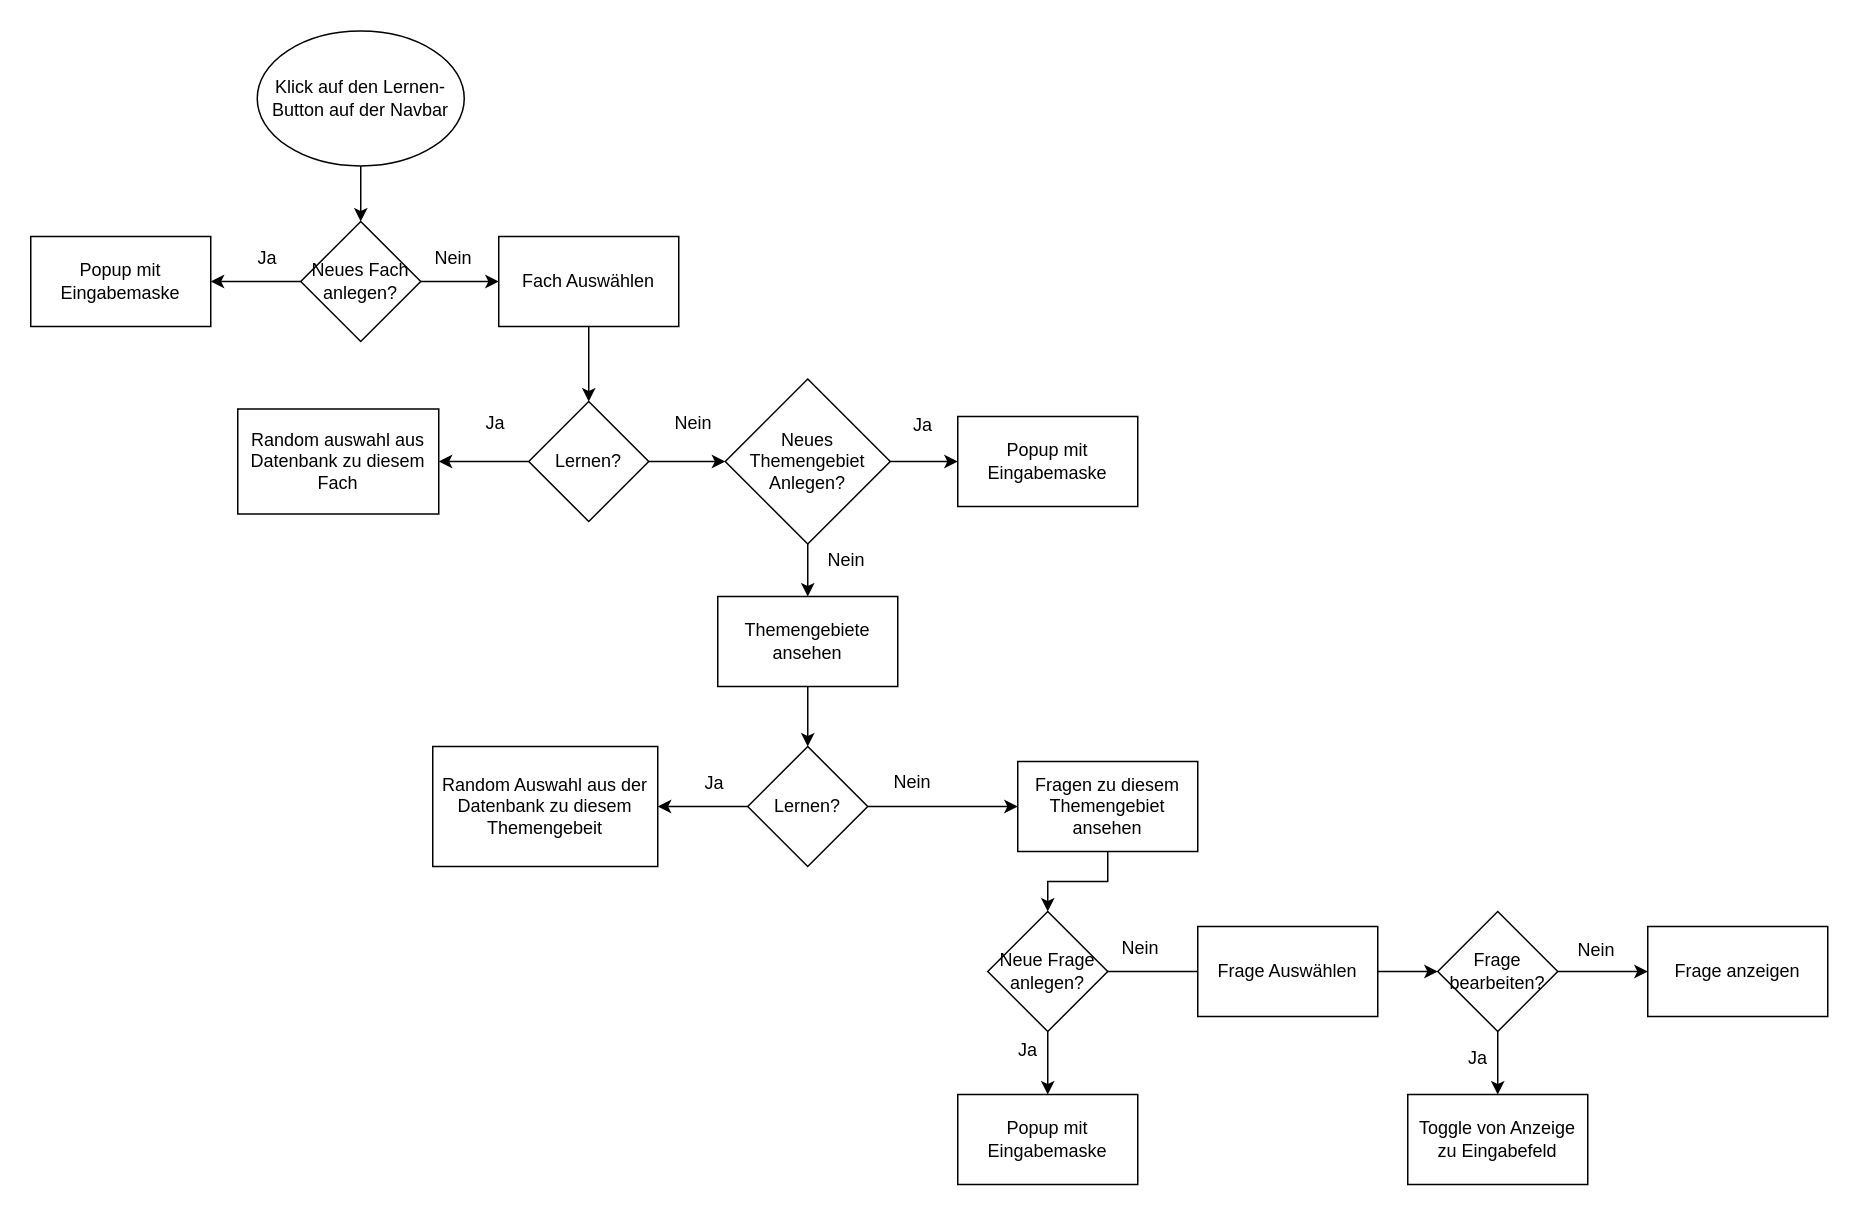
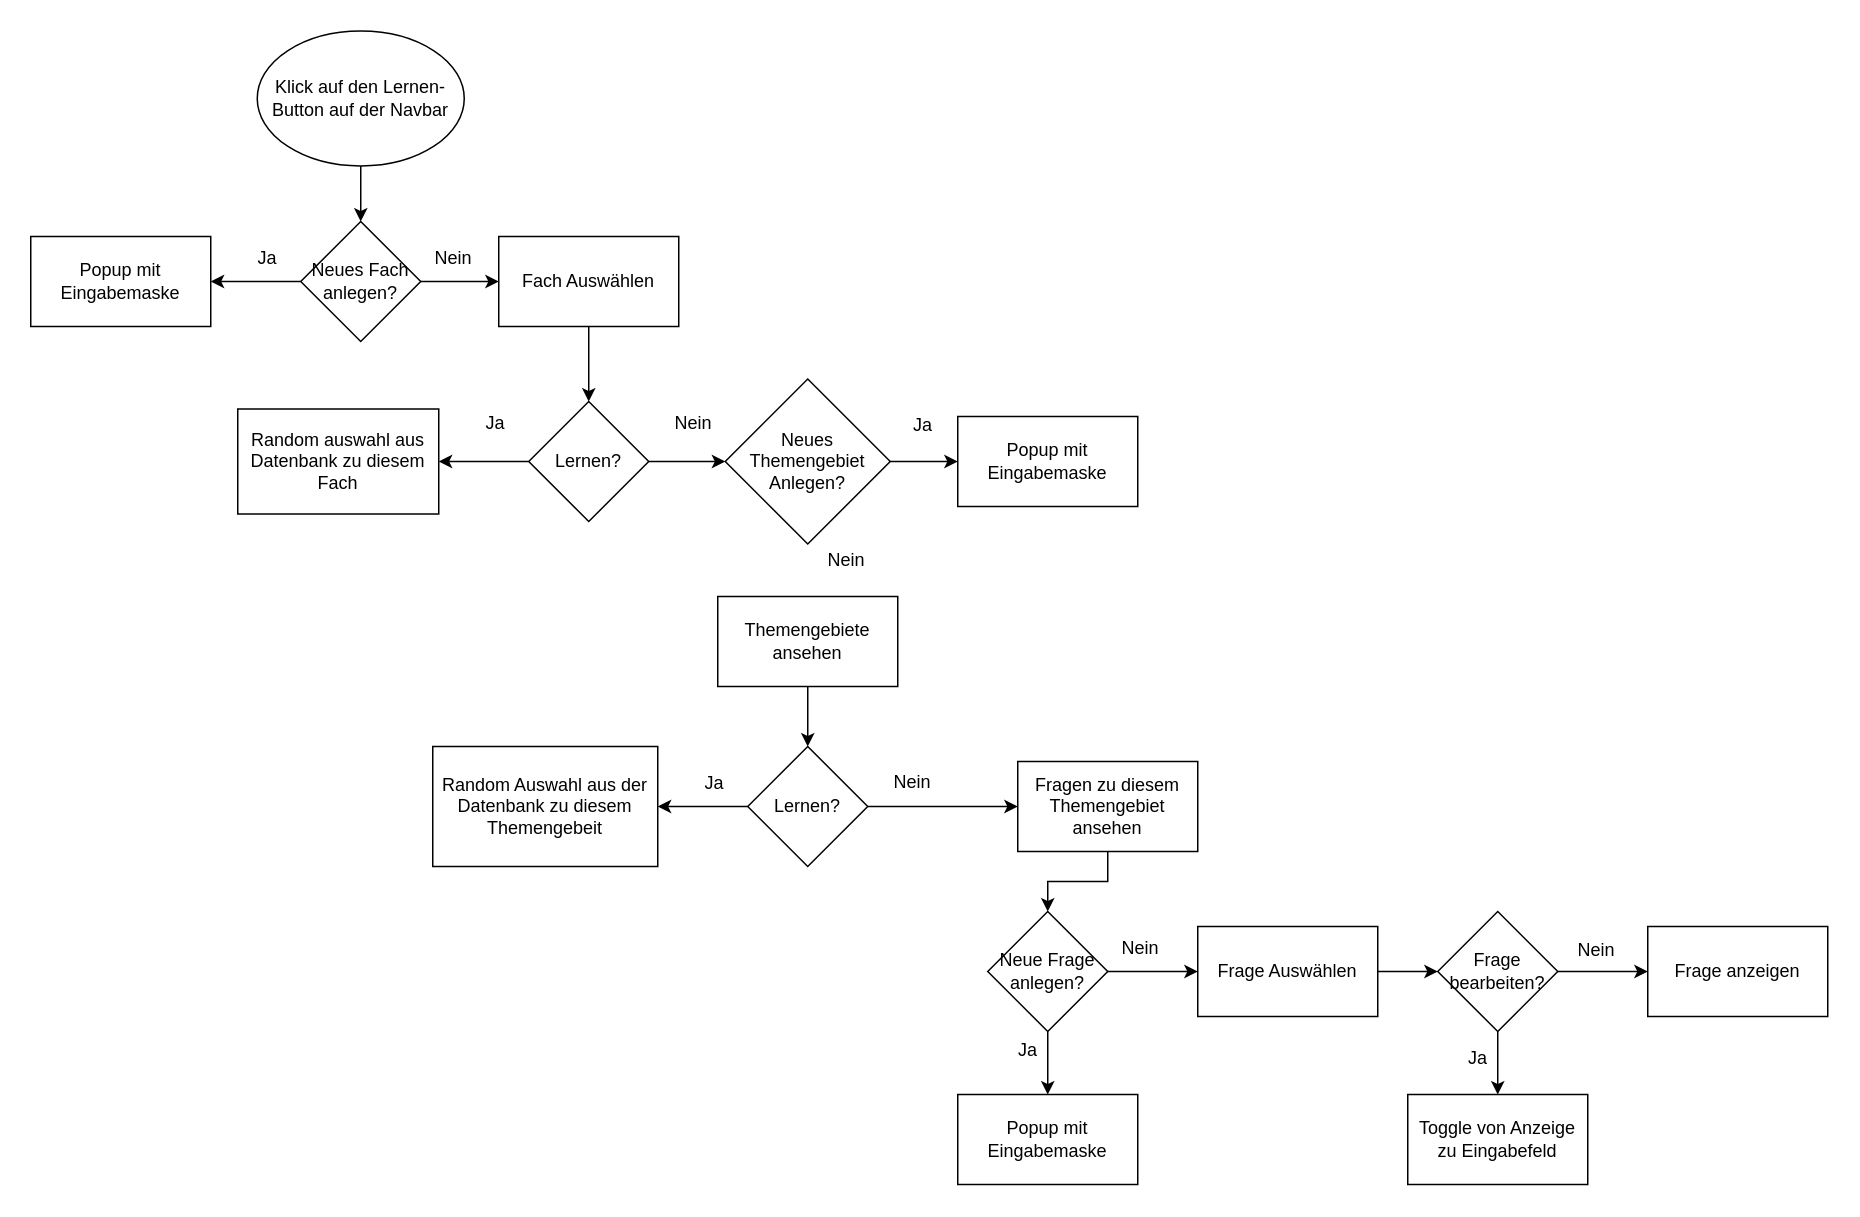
edge "Neues Themengebiet Anlegen?" -> "Themengebiete ansehen": removed
edge "Neue Frage anlegen?" -- "Frage Auswählen": arrowhead none -> classic
